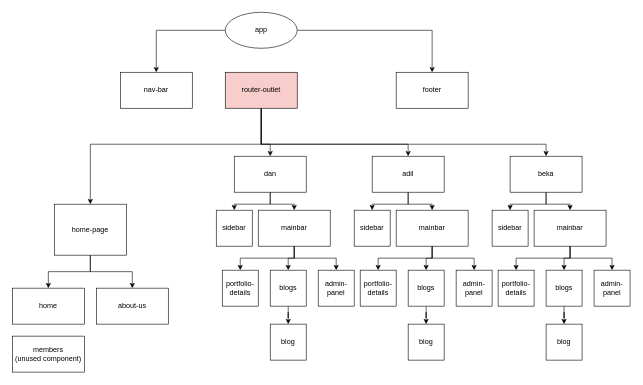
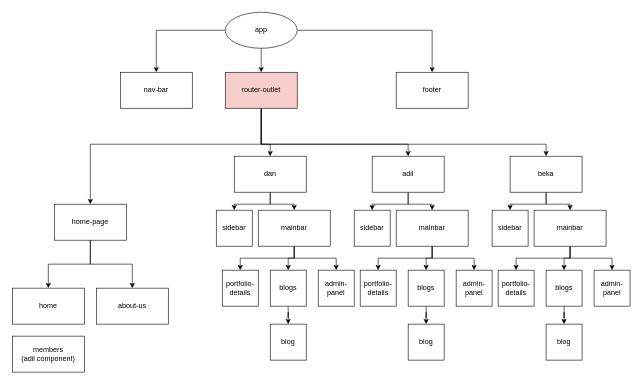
edge "app" -> "router-outlet": added
node "home-page": size 72x51 -> 72x36
node "members (unused component)": label "members (unused component)" -> "members (adil component)"
